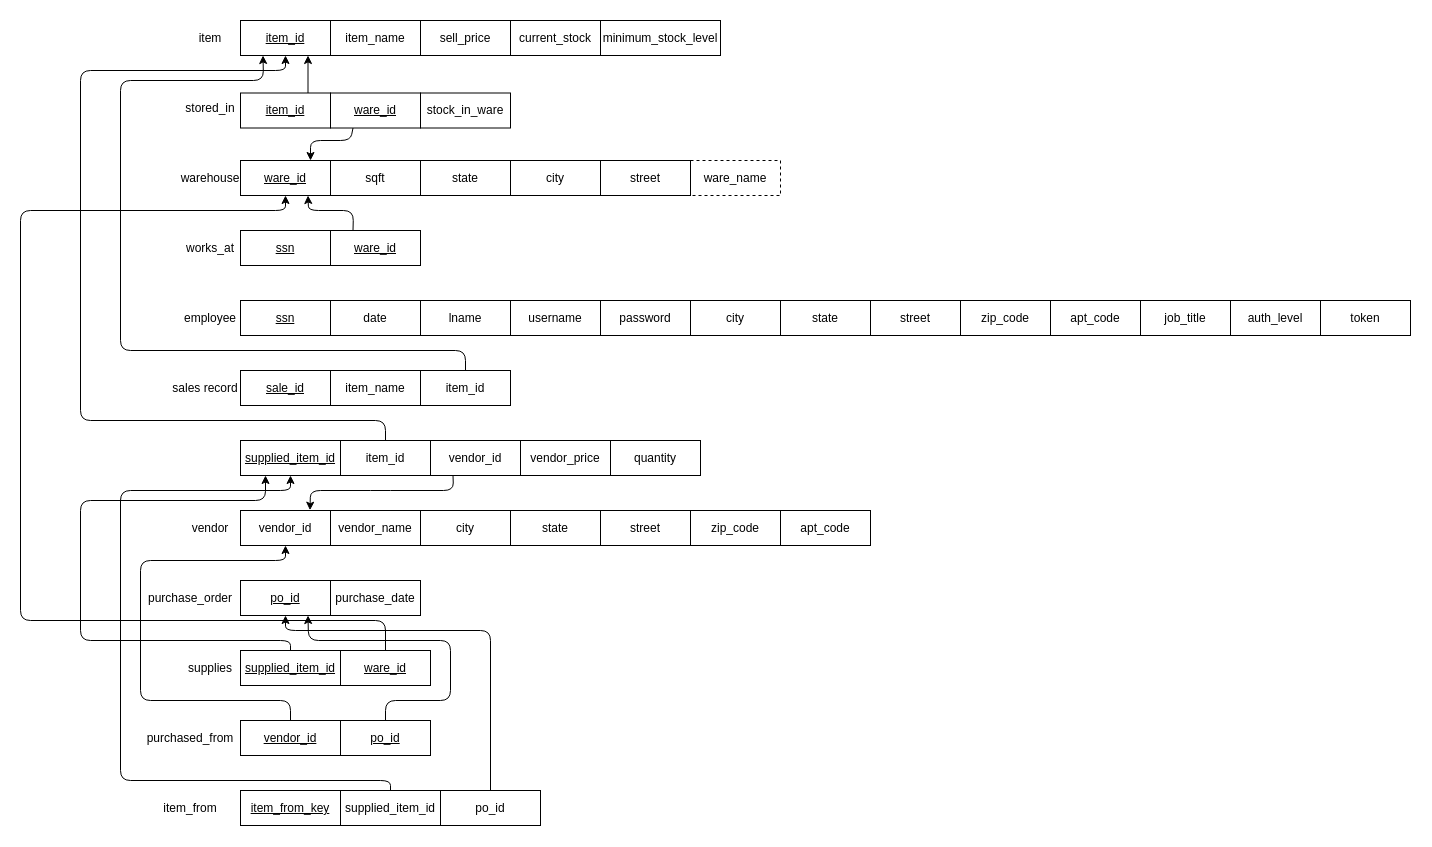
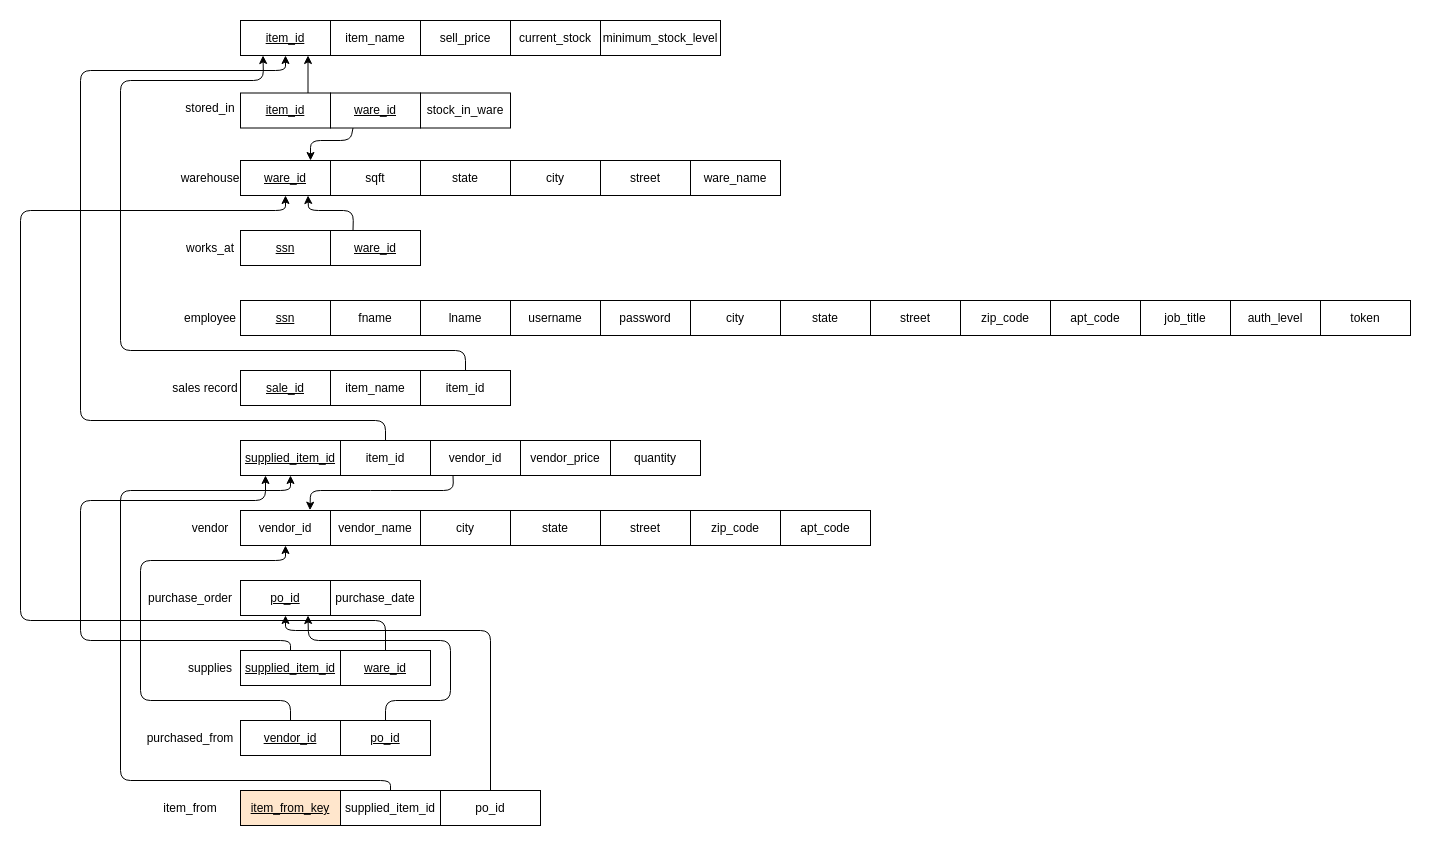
node "item": removed
node "ware_name": style dashed -> solid
node "date": label "date" -> "fname"
node "item_from_key": fillcolor #ffffff -> #ffe6cc
